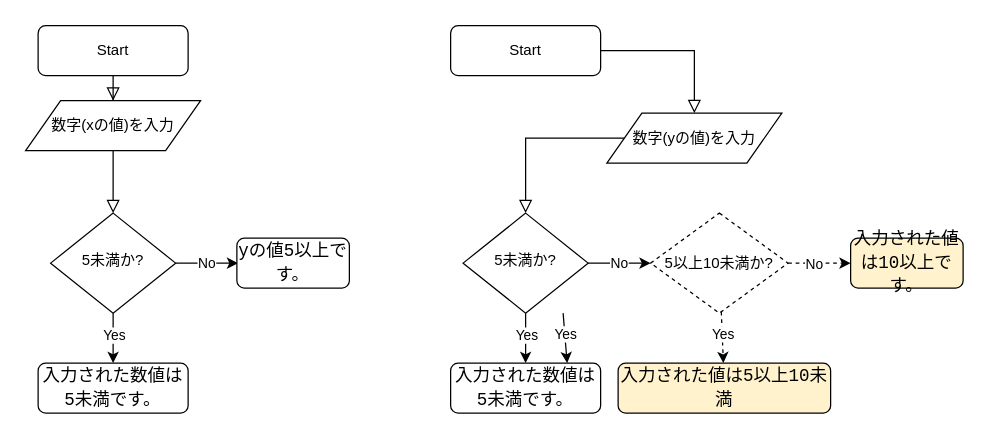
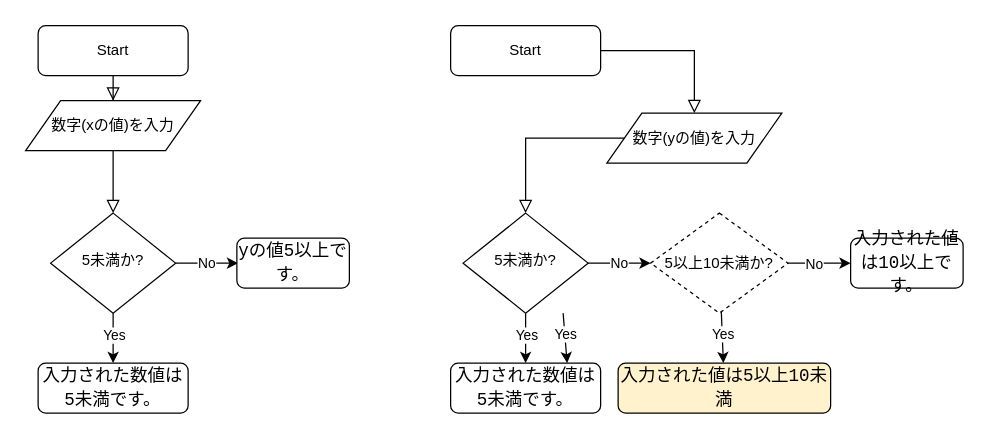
edge "5以上10未満か?" -> "入力された値は10以上です。": style dashed -> solid
node "入力された値は10以上です。": fillcolor #fff2cc -> #ffffff
edge "5以上10未満か?" -> "入力された値は5以上10未満": style dashed -> solid
